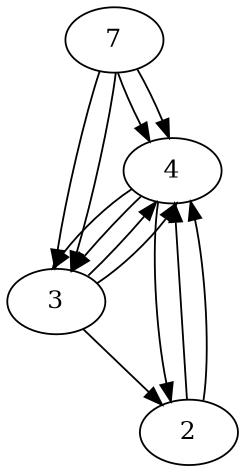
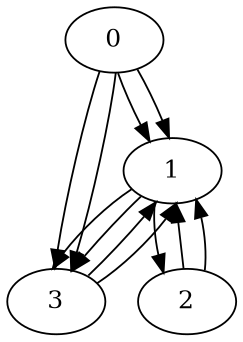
node "7": label "7" -> "0"
node "4": label "4" -> "1"
edge "3" -> "2": removed
